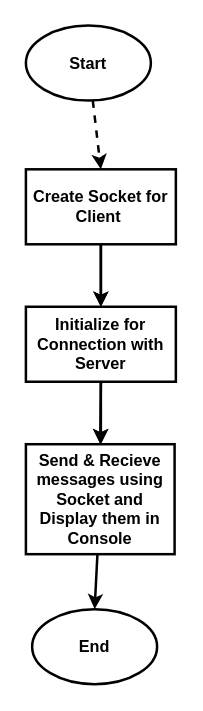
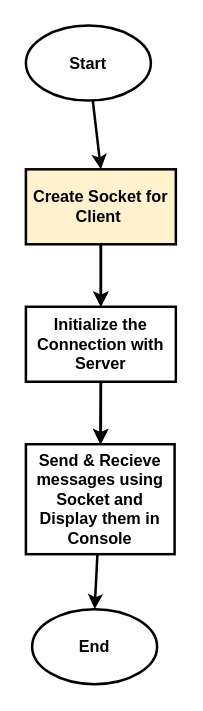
edge "Start" -> "Create Socket for Client": style dashed -> solid
node "Create Socket for Client": fillcolor #ffffff -> #fff2cc
node "Initialize for Connection with Server": label "Initialize for Connection with Server" -> "Initialize the Connection with Server"
